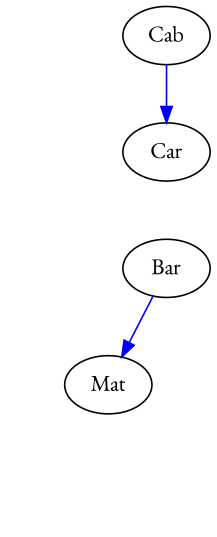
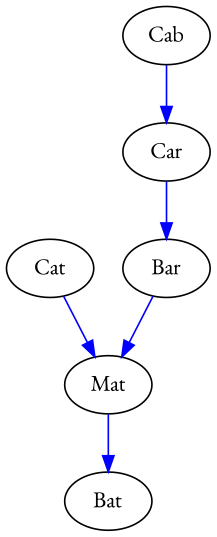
edge "Car" -> "Bar": added
node "Cat": added
node "Bat": added
